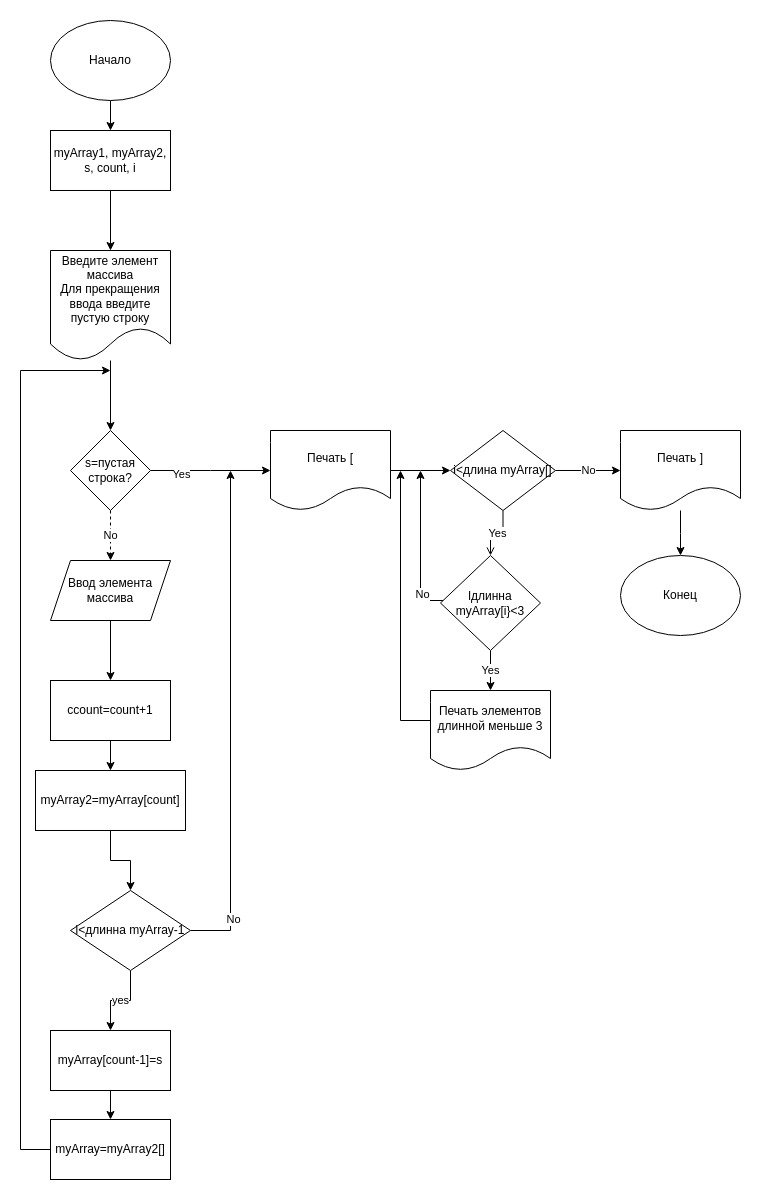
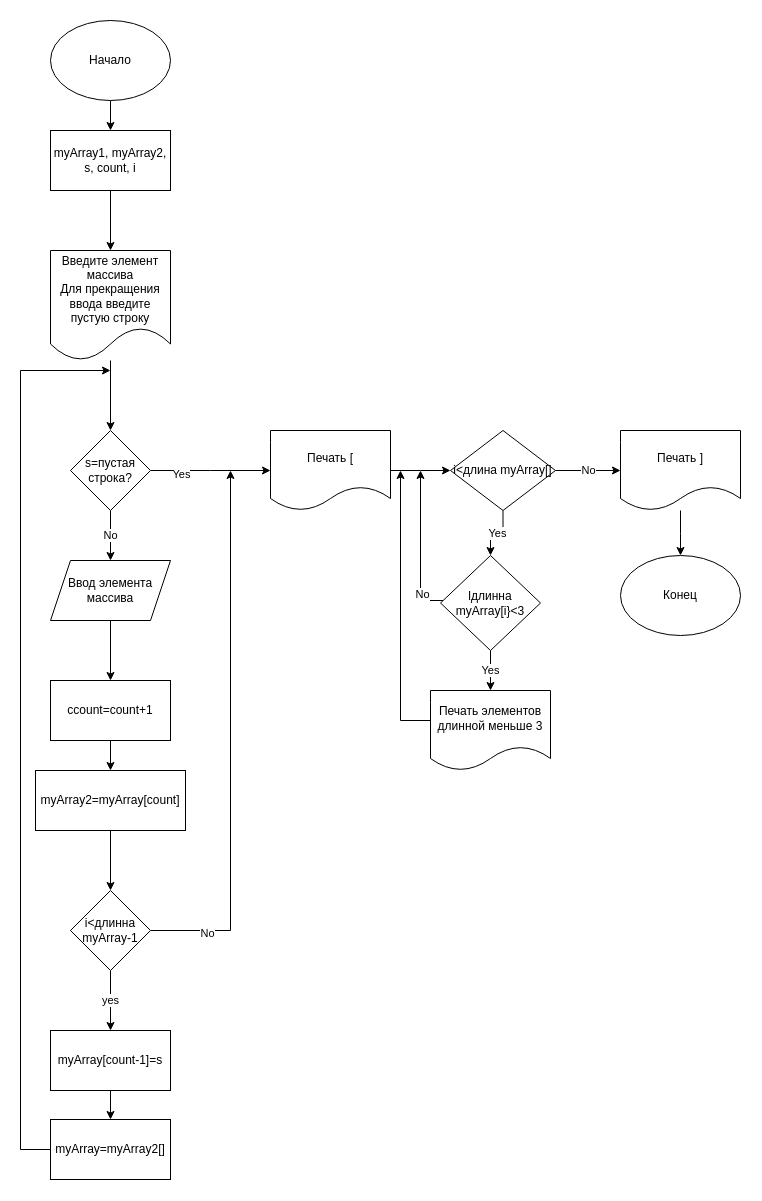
edge "s=пустая строка?" -> "Ввод элемента массива": style dashed -> solid
edge "i<длина myArray[]" -> "lдлинна myArray[i}<3": arrowhead open -> classic
node "i<длинна myArray-1": size 120x80 -> 80x80
